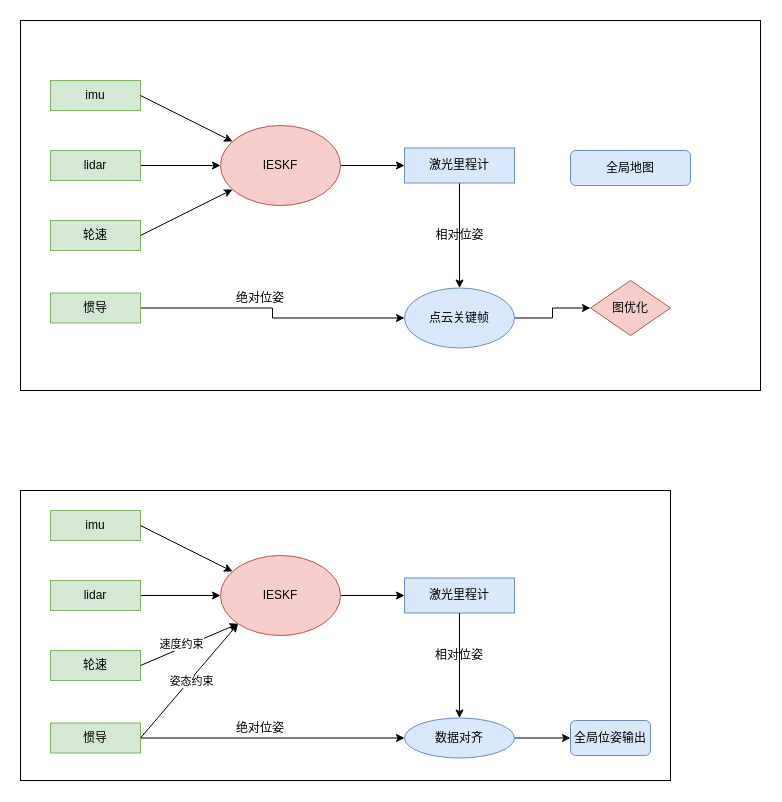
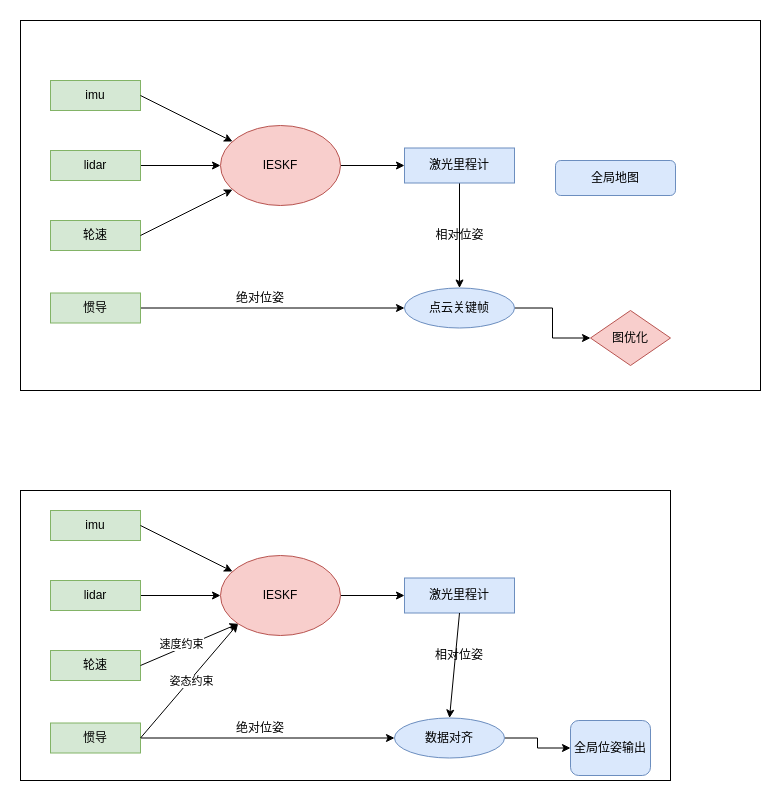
node "全局地图": moved (631, 168) -> (616, 178)
node "图优化": moved (631, 308) -> (631, 338)
node "点云关键帧": size 110x60 -> 110x40
node "数据对齐": moved (460, 738) -> (450, 738)
node "全局位姿输出": size 80x35 -> 80x55
